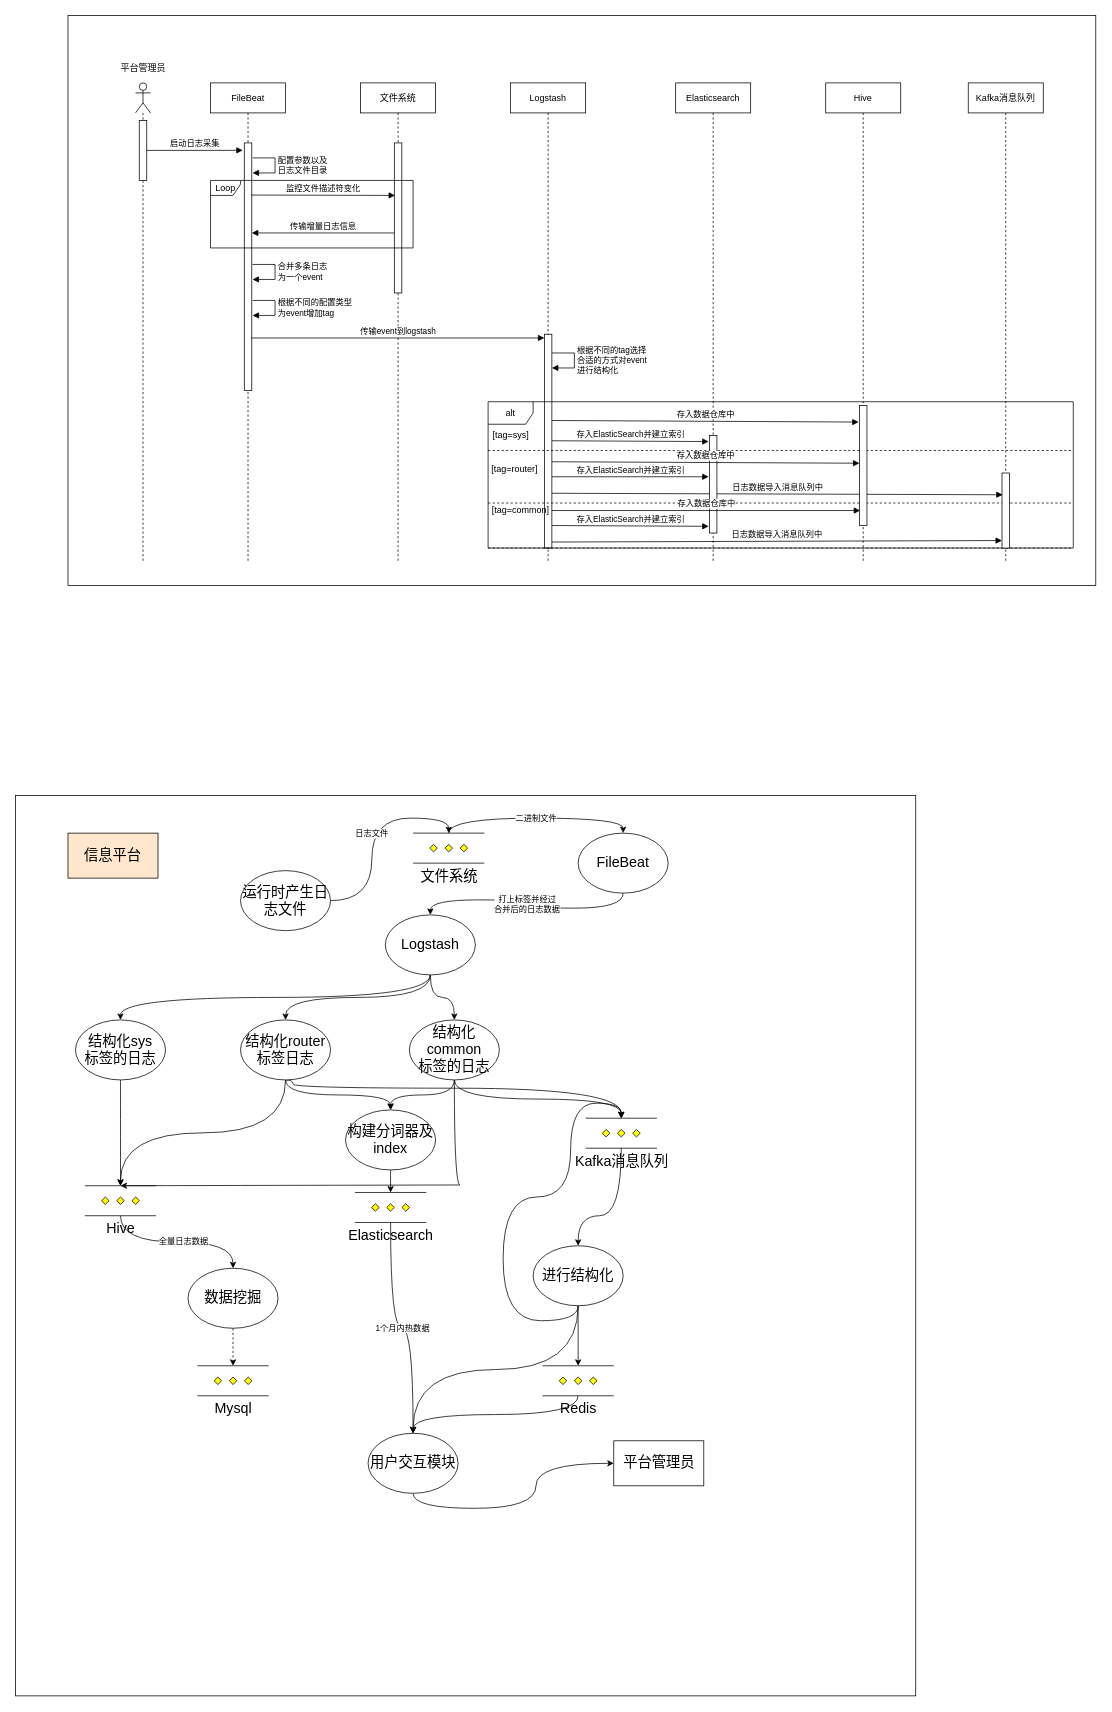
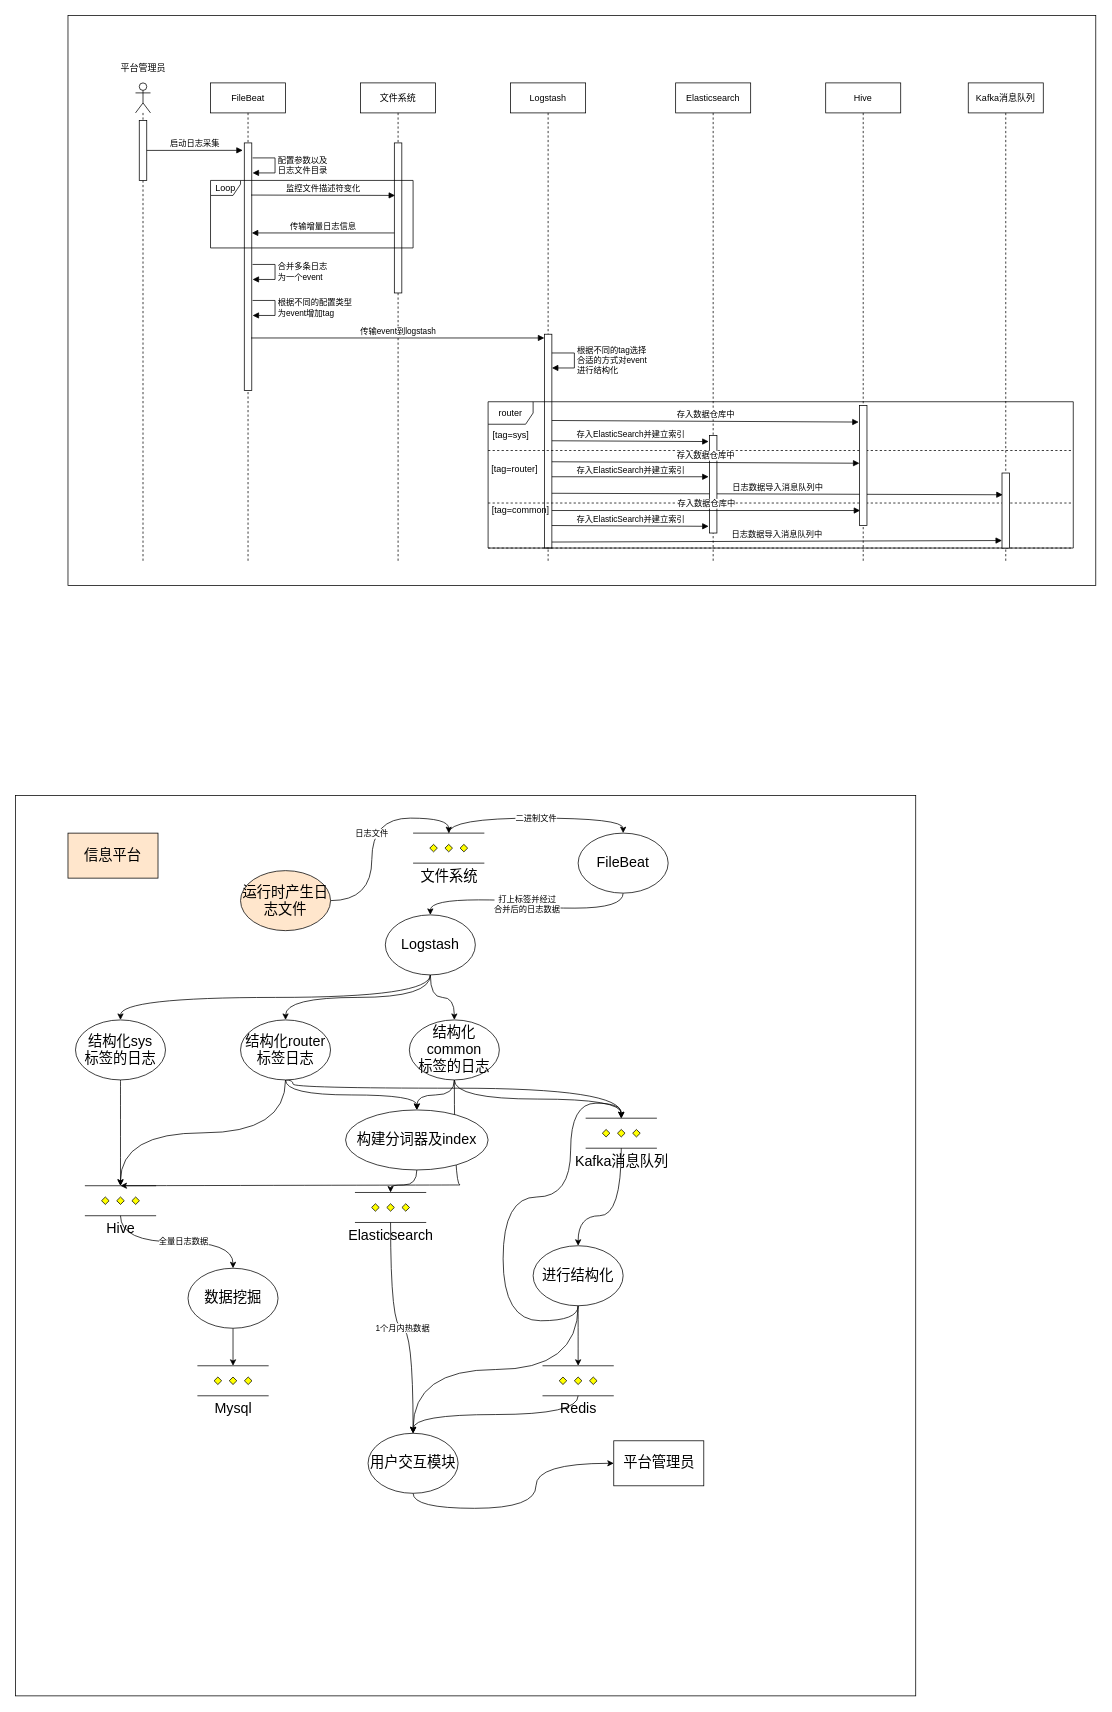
node "alt": label "alt" -> "router"
node "运行时产生日志文件": fillcolor #ffffff -> #ffe6cc
node "构建分词器及index": size 90x60 -> 143x60
edge "数据挖掘" -> "Mysql": style dashed -> solid
